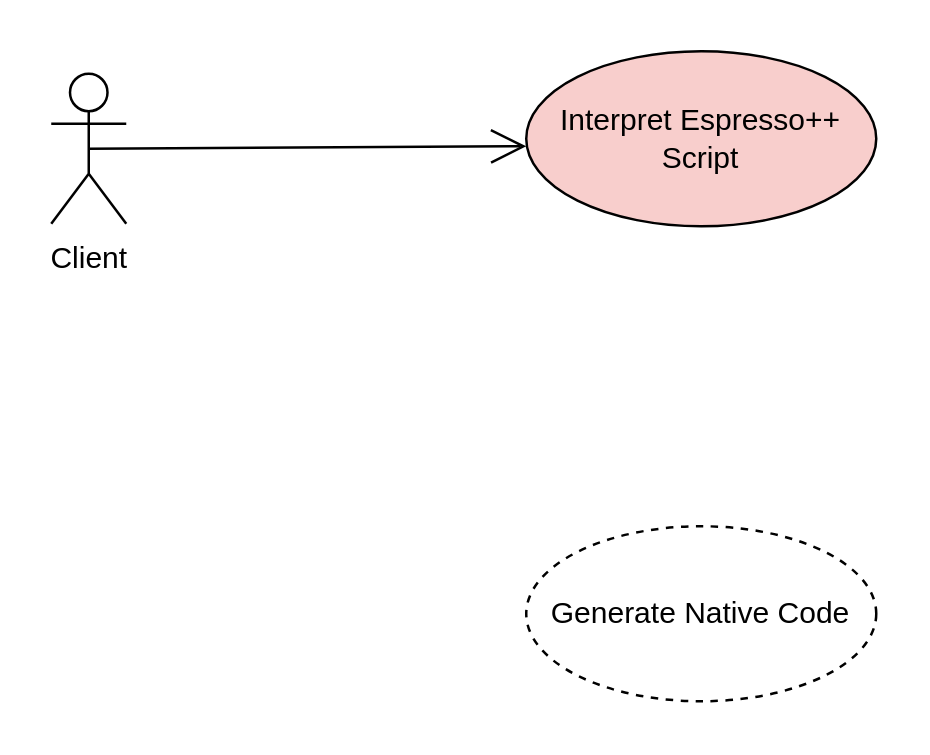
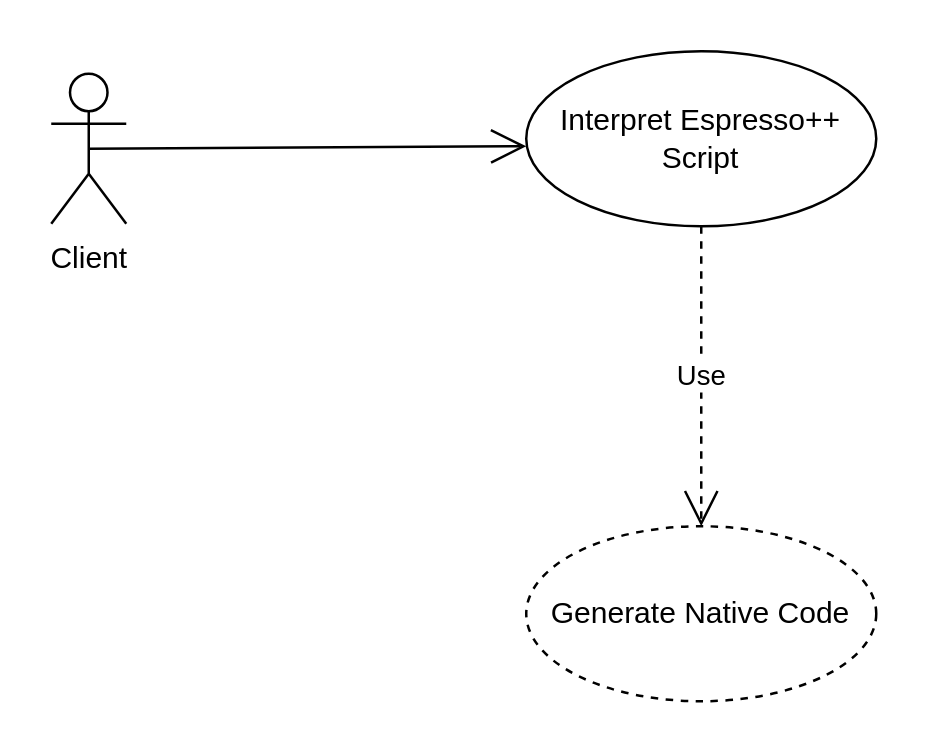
node "Interpret Espresso++ Script": fillcolor #f8cecc -> #ffffff
edge "Interpret Espresso++ Script" -> "Generate Native Code": added, label "Use"
